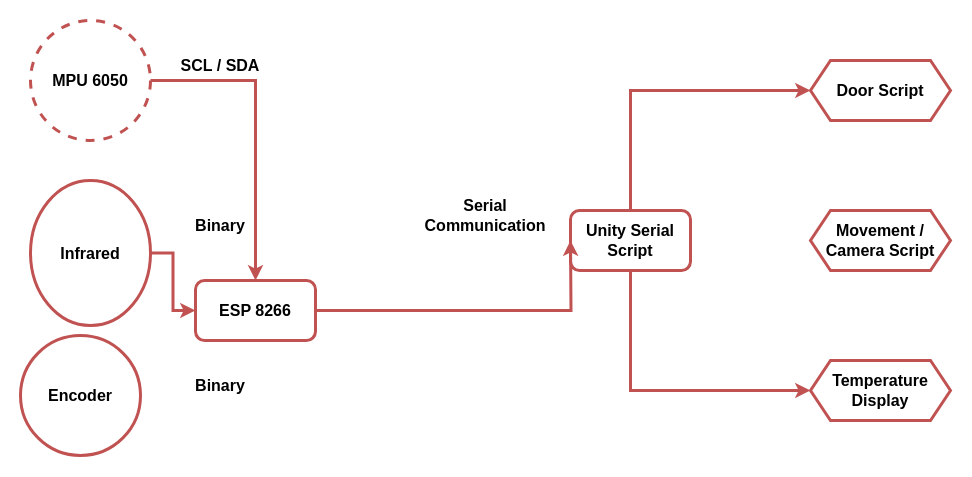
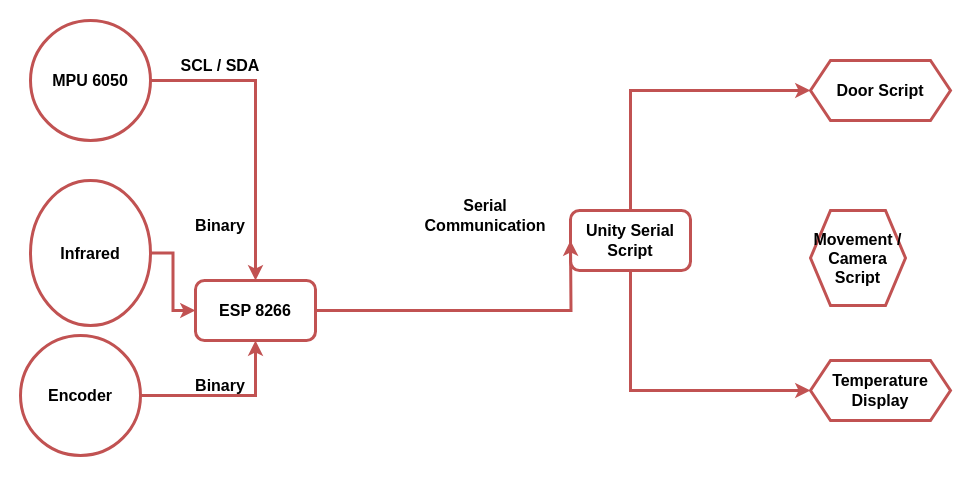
node "MPU 6050": style dashed -> solid
node "Movement / Camera Script": size 140x60 -> 95x95
edge "Encoder" -> "ESP 8266": added
